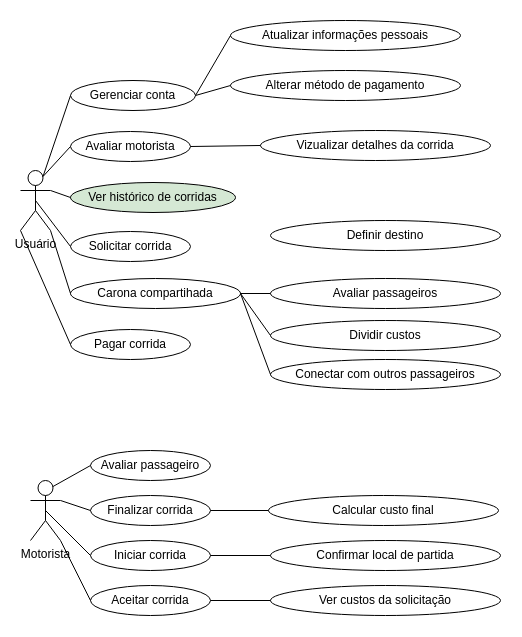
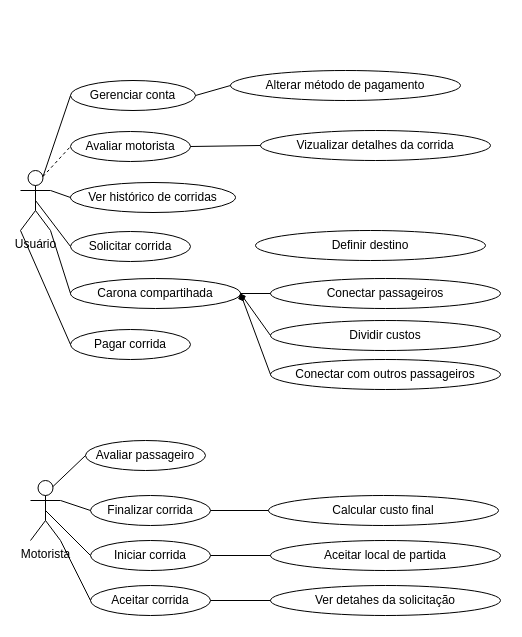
node "Atualizar informações pessoais": removed
edge "Atualizar informações pessoais" -- "Gerenciar conta": removed
edge "Avaliar motorista" -- "Usuário": style solid -> dashed
node "Ver histórico de corridas": fillcolor #d5e8d4 -> #ffffff
node "Definir destino": moved (386, 236) -> (371, 246)
node "Avaliar passageiros": label "Avaliar passageiros" -> "Conectar passageiros"
edge "Carona compartihada" -- "Conectar com outros passageiros": arrowhead none -> diamond
node "Avaliar passageiro": moved (151, 466) -> (146, 456)
node "Confirmar local de partida": label "Confirmar local de partida" -> "Aceitar local de partida"
node "Ver custos da solicitação": label "Ver custos da solicitação" -> "Ver detahes da solicitação"
